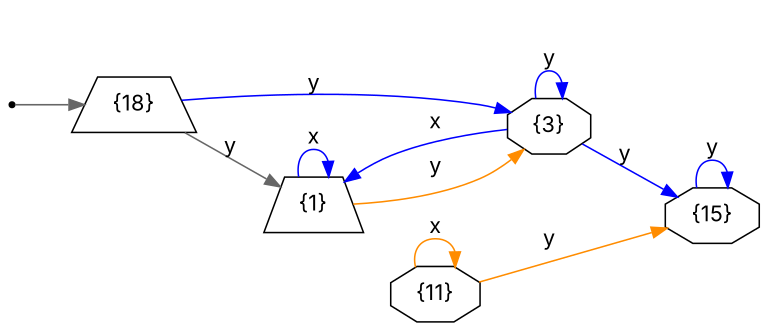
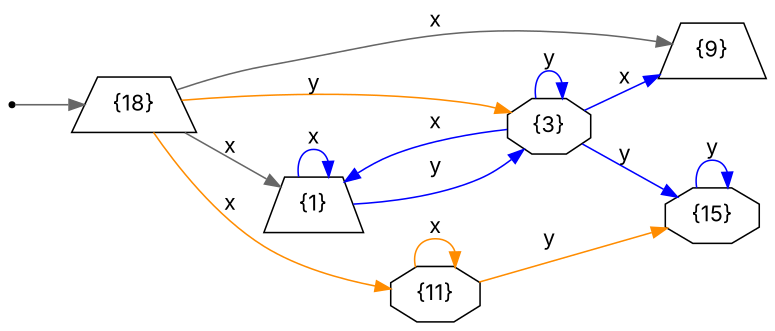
node "{9}": added
edge "{18}" -> "{3}": color blue -> darkorange
edge "{18}" -> "{1}": label "y" -> "x"
edge "{1}" -> "{3}": color darkorange -> blue
edge "{18}" -> "{11}": added, label "x"
